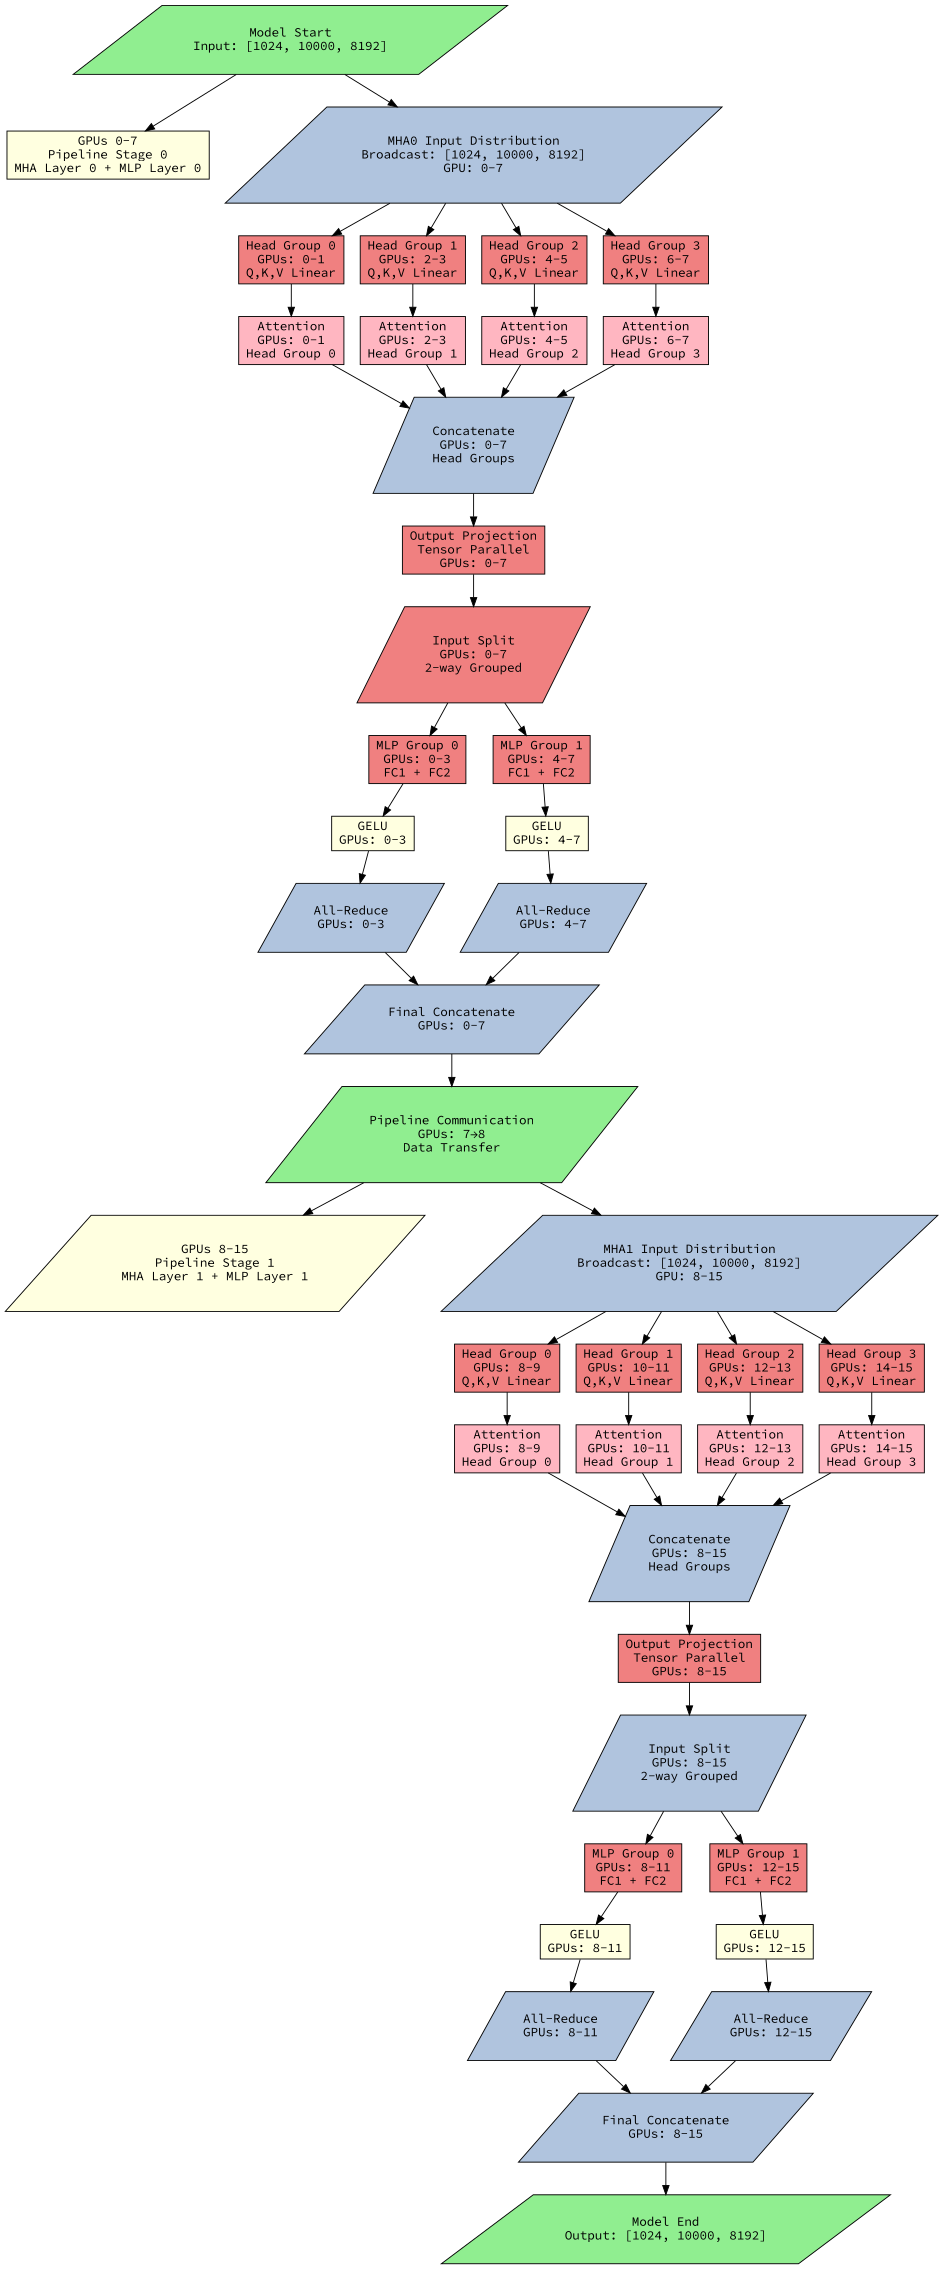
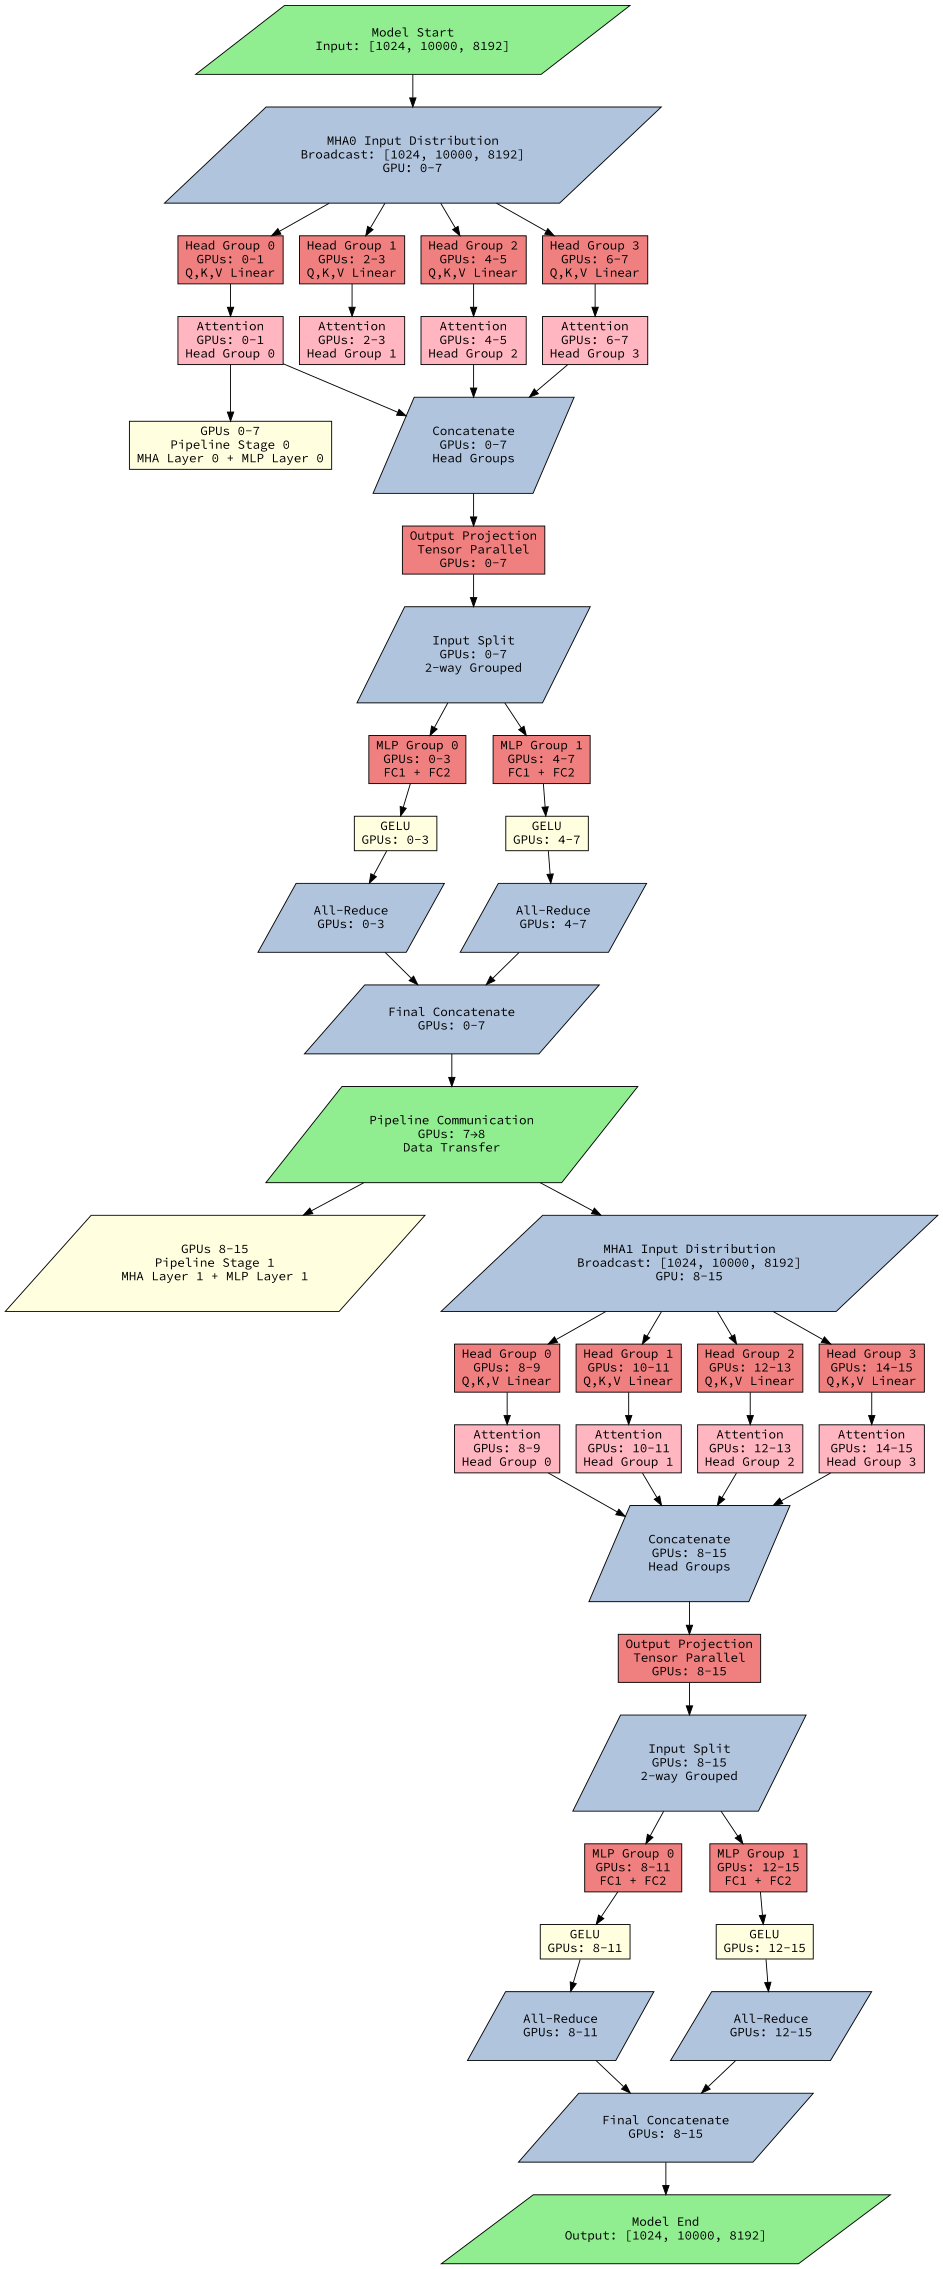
edge "Model Start Input: [1024, 10000, 8192]" -> "GPUs 0-7 Pipeline Stage 0 MHA Layer 0 + MLP Layer 0": now "Attention GPUs: 0-1 Head Group 0" -> "GPUs 0-7 Pipeline Stage 0 MHA Layer 0 + MLP Layer 0"
edge "Attention GPUs: 2-3 Head Group 1" -> "Concatenate GPUs: 0-7 Head Groups": removed
node "Input Split GPUs: 0-7 2-way Grouped": fillcolor lightcoral -> lightsteelblue
